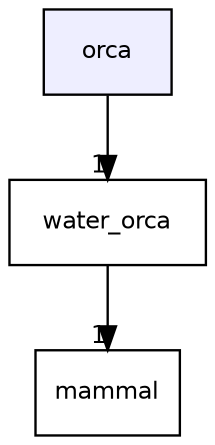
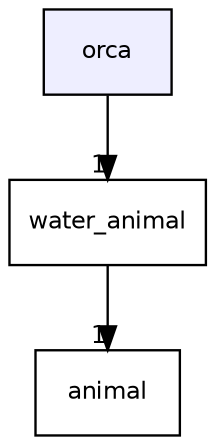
node "water_orca": label "water_orca" -> "water_animal"
node "mammal": label "mammal" -> "animal"
